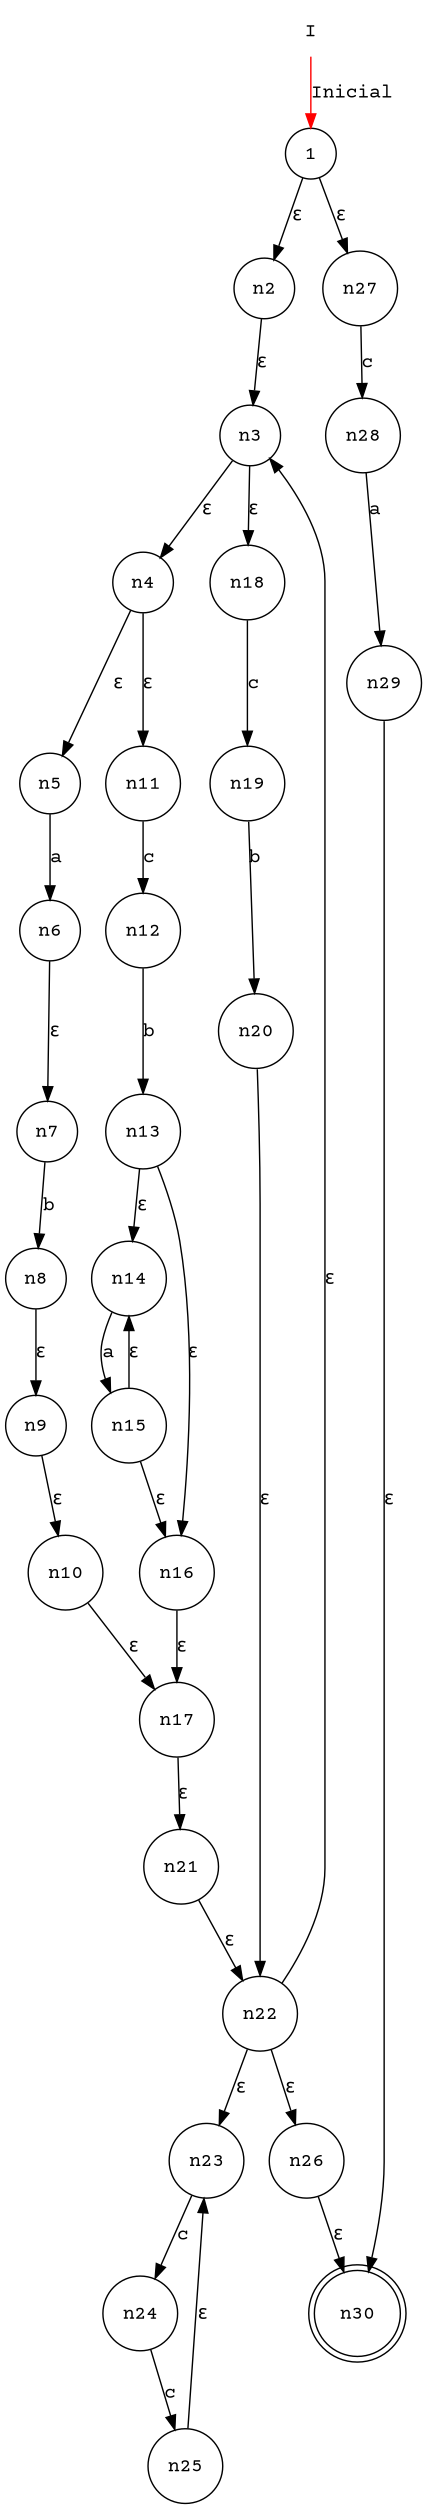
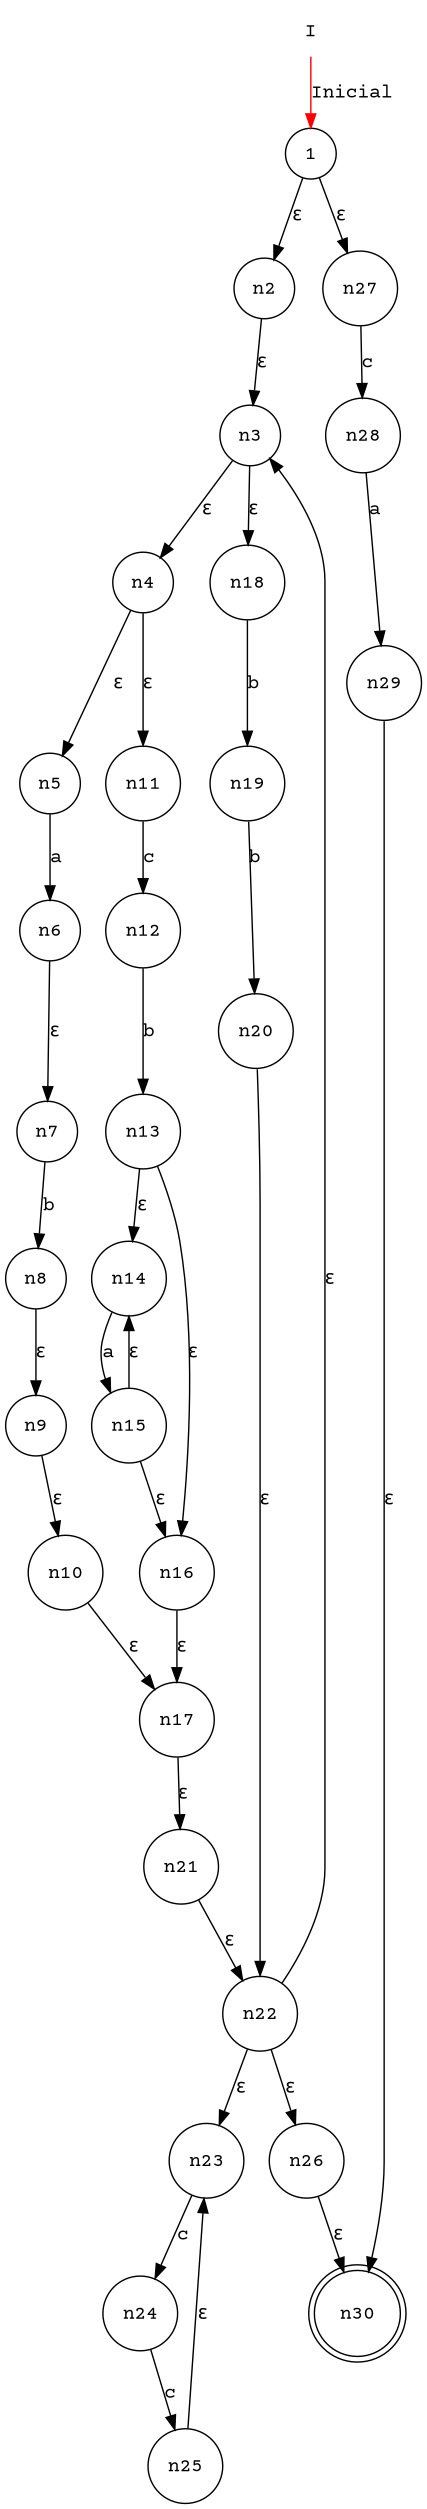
edge "n18" -> "n19": label "c" -> "b"
